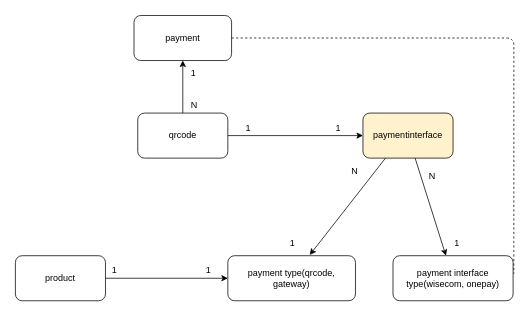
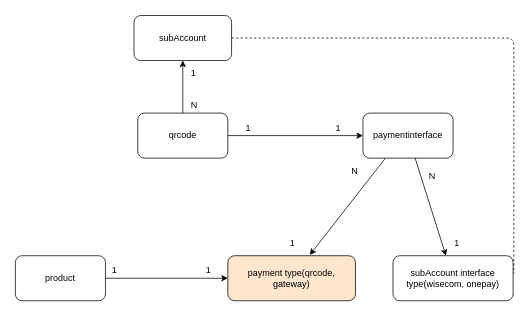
node "payment": label "payment" -> "subAccount"
node "paymentinterface": fillcolor #fff2cc -> #ffffff
node "payment type(qrcode, gateway)": fillcolor #ffffff -> #ffe6cc
node "payment interface type(wisecom, onepay)": label "payment interface type(wisecom, onepay)" -> "subAccount interface type(wisecom, onepay)"
